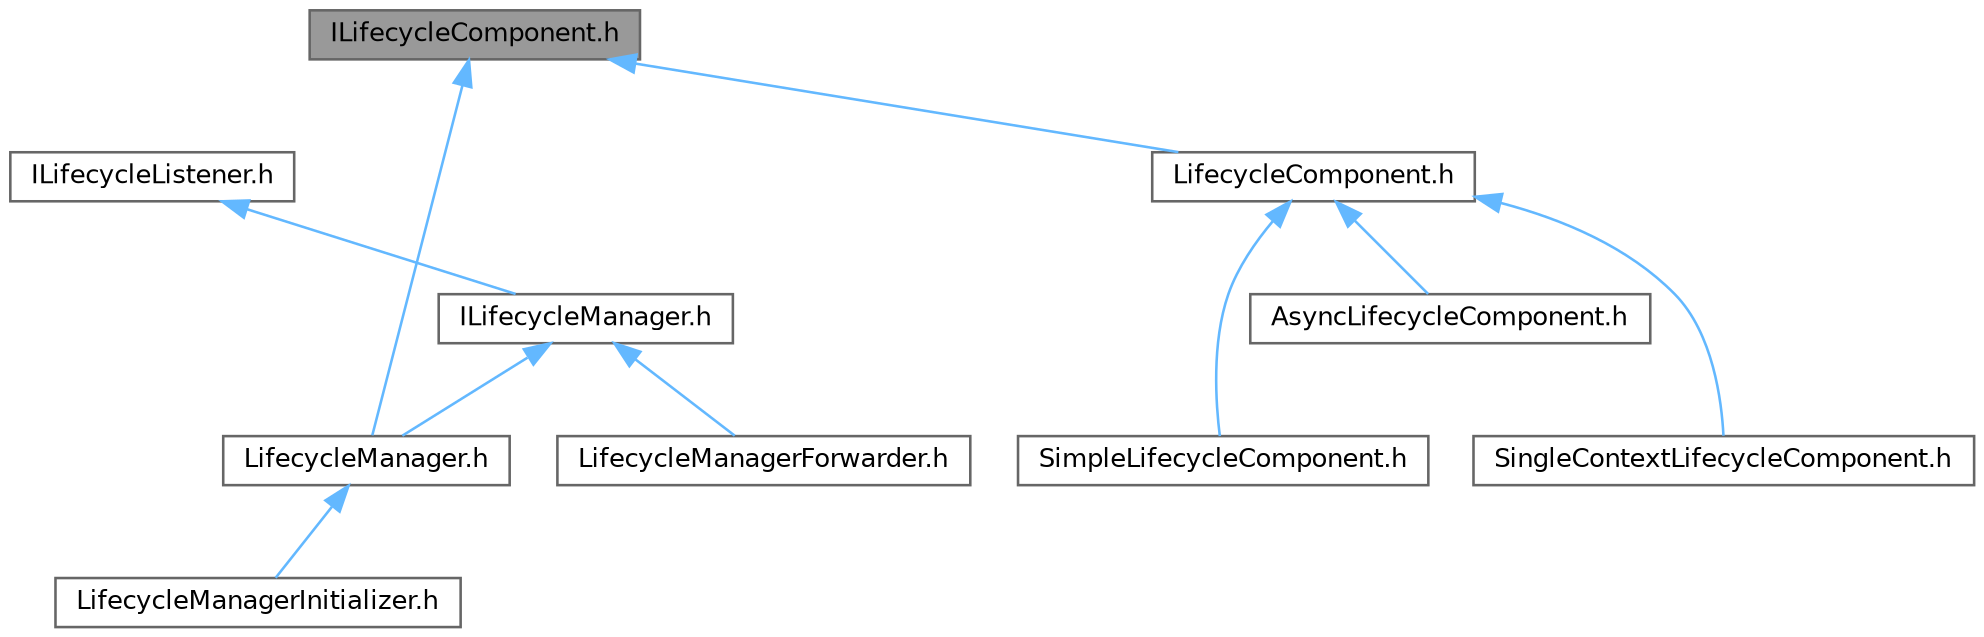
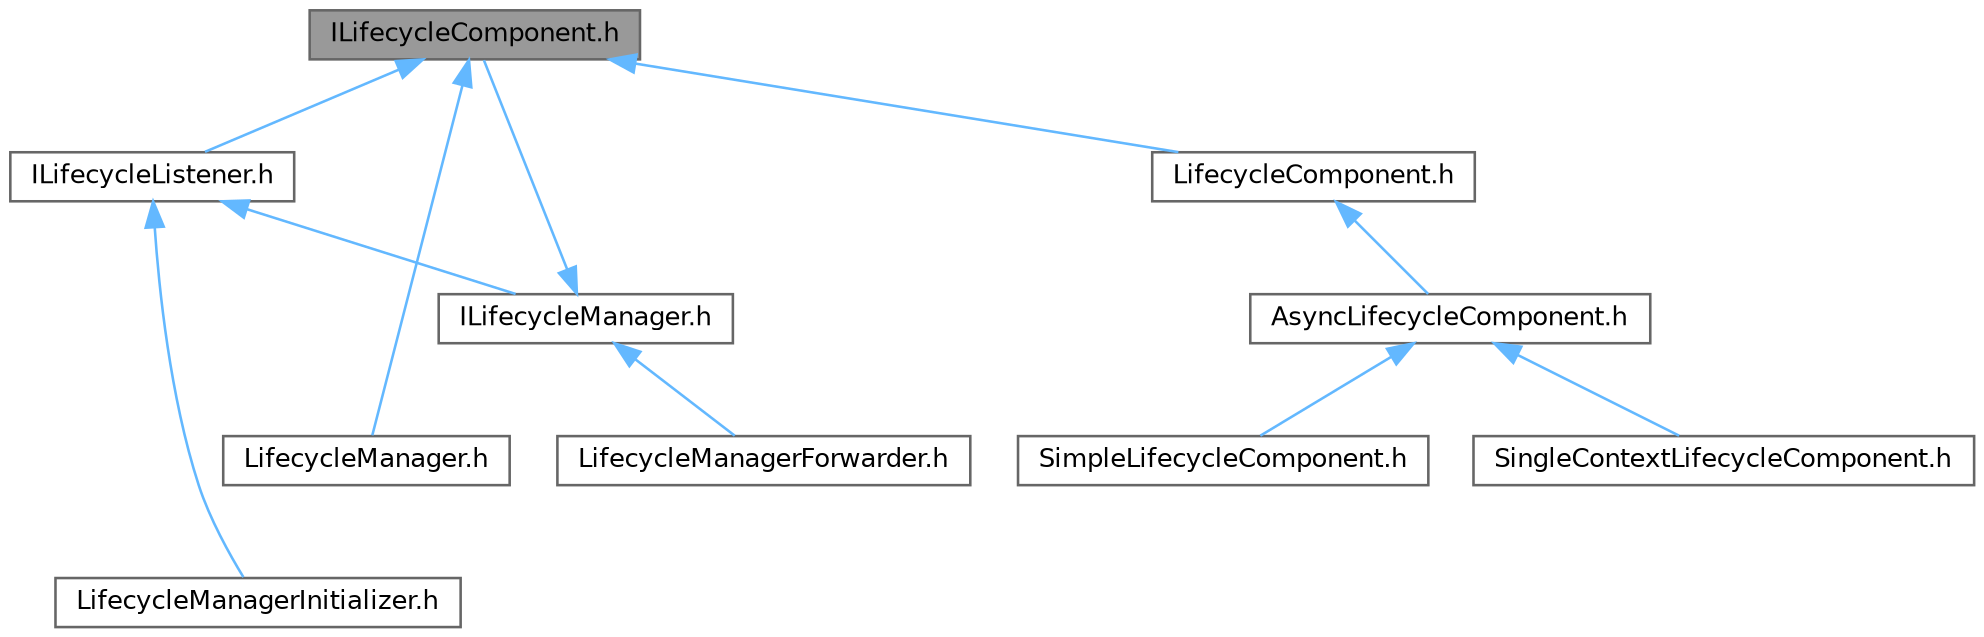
edge "ILifecycleListener.h" -> "ILifecycleComponent.h": added
edge "SingleContextLifecycleComponent.h" -> "LifecycleComponent.h": now "SingleContextLifecycleComponent.h" -> "AsyncLifecycleComponent.h"
edge "SimpleLifecycleComponent.h" -> "LifecycleComponent.h": now "SimpleLifecycleComponent.h" -> "AsyncLifecycleComponent.h"
edge "LifecycleManager.h" -> "ILifecycleManager.h": now "ILifecycleComponent.h" -> "ILifecycleManager.h"
edge "LifecycleManagerInitializer.h" -> "LifecycleManager.h": now "LifecycleManagerInitializer.h" -> "ILifecycleListener.h"
